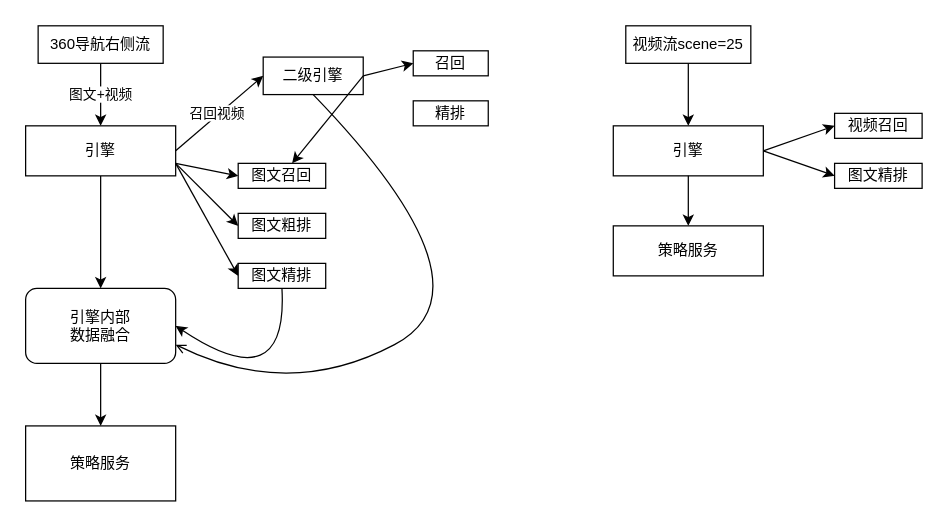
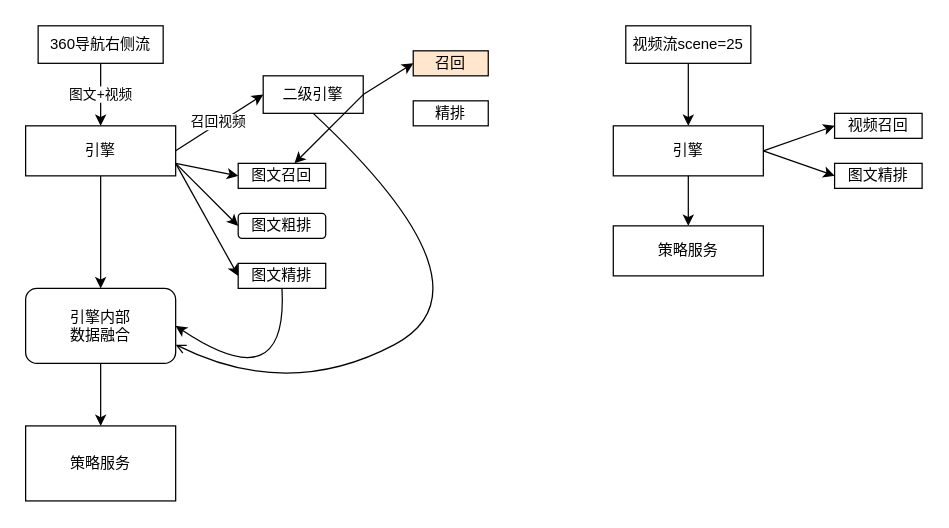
node "召回": fillcolor #ffffff -> #ffe6cc
node "二级引擎": moved (313, 76) -> (313, 94)
node "图文粗排": shape rectangle -> rounded rectangle
